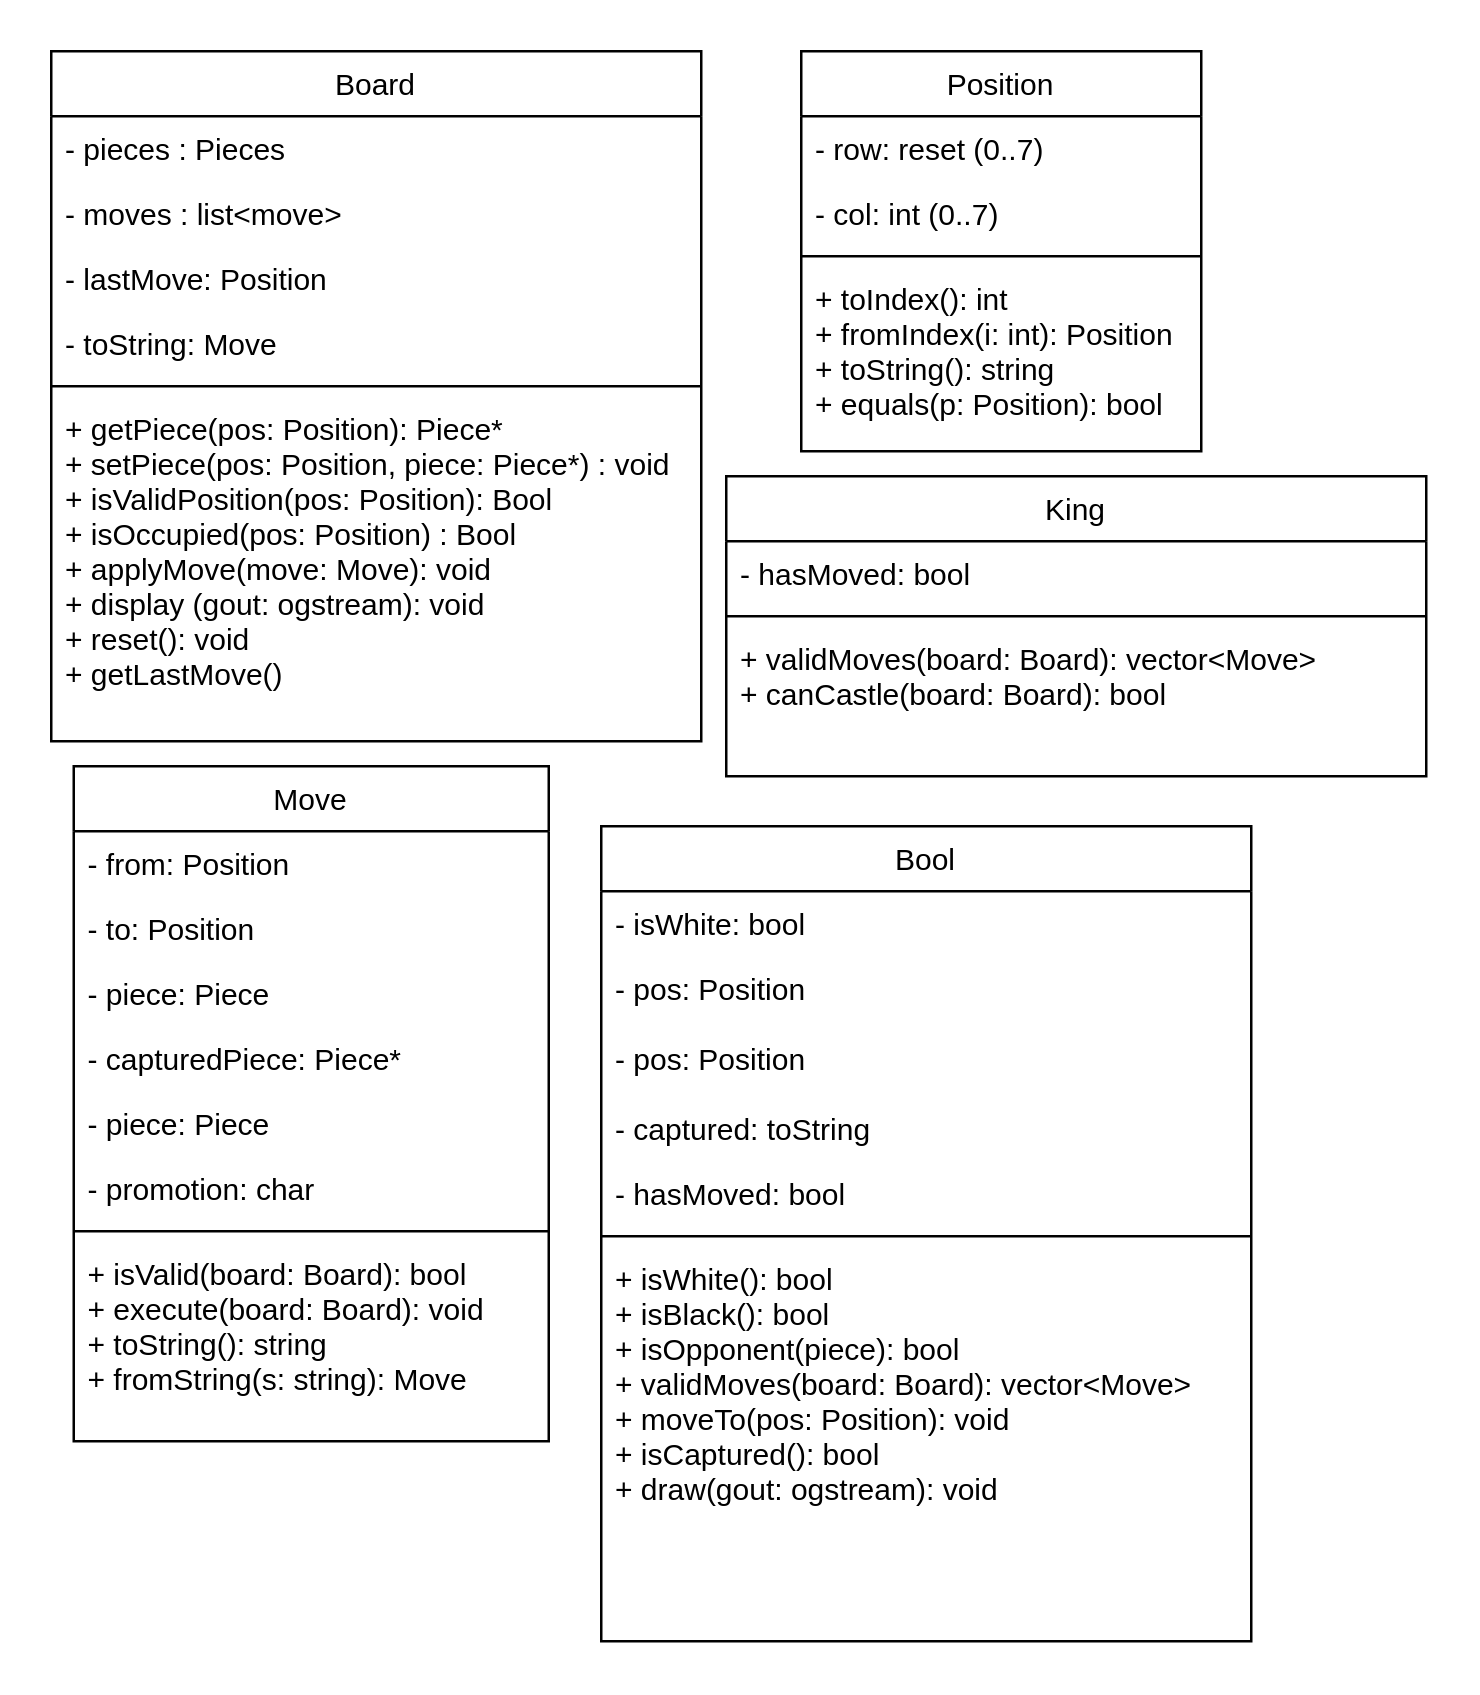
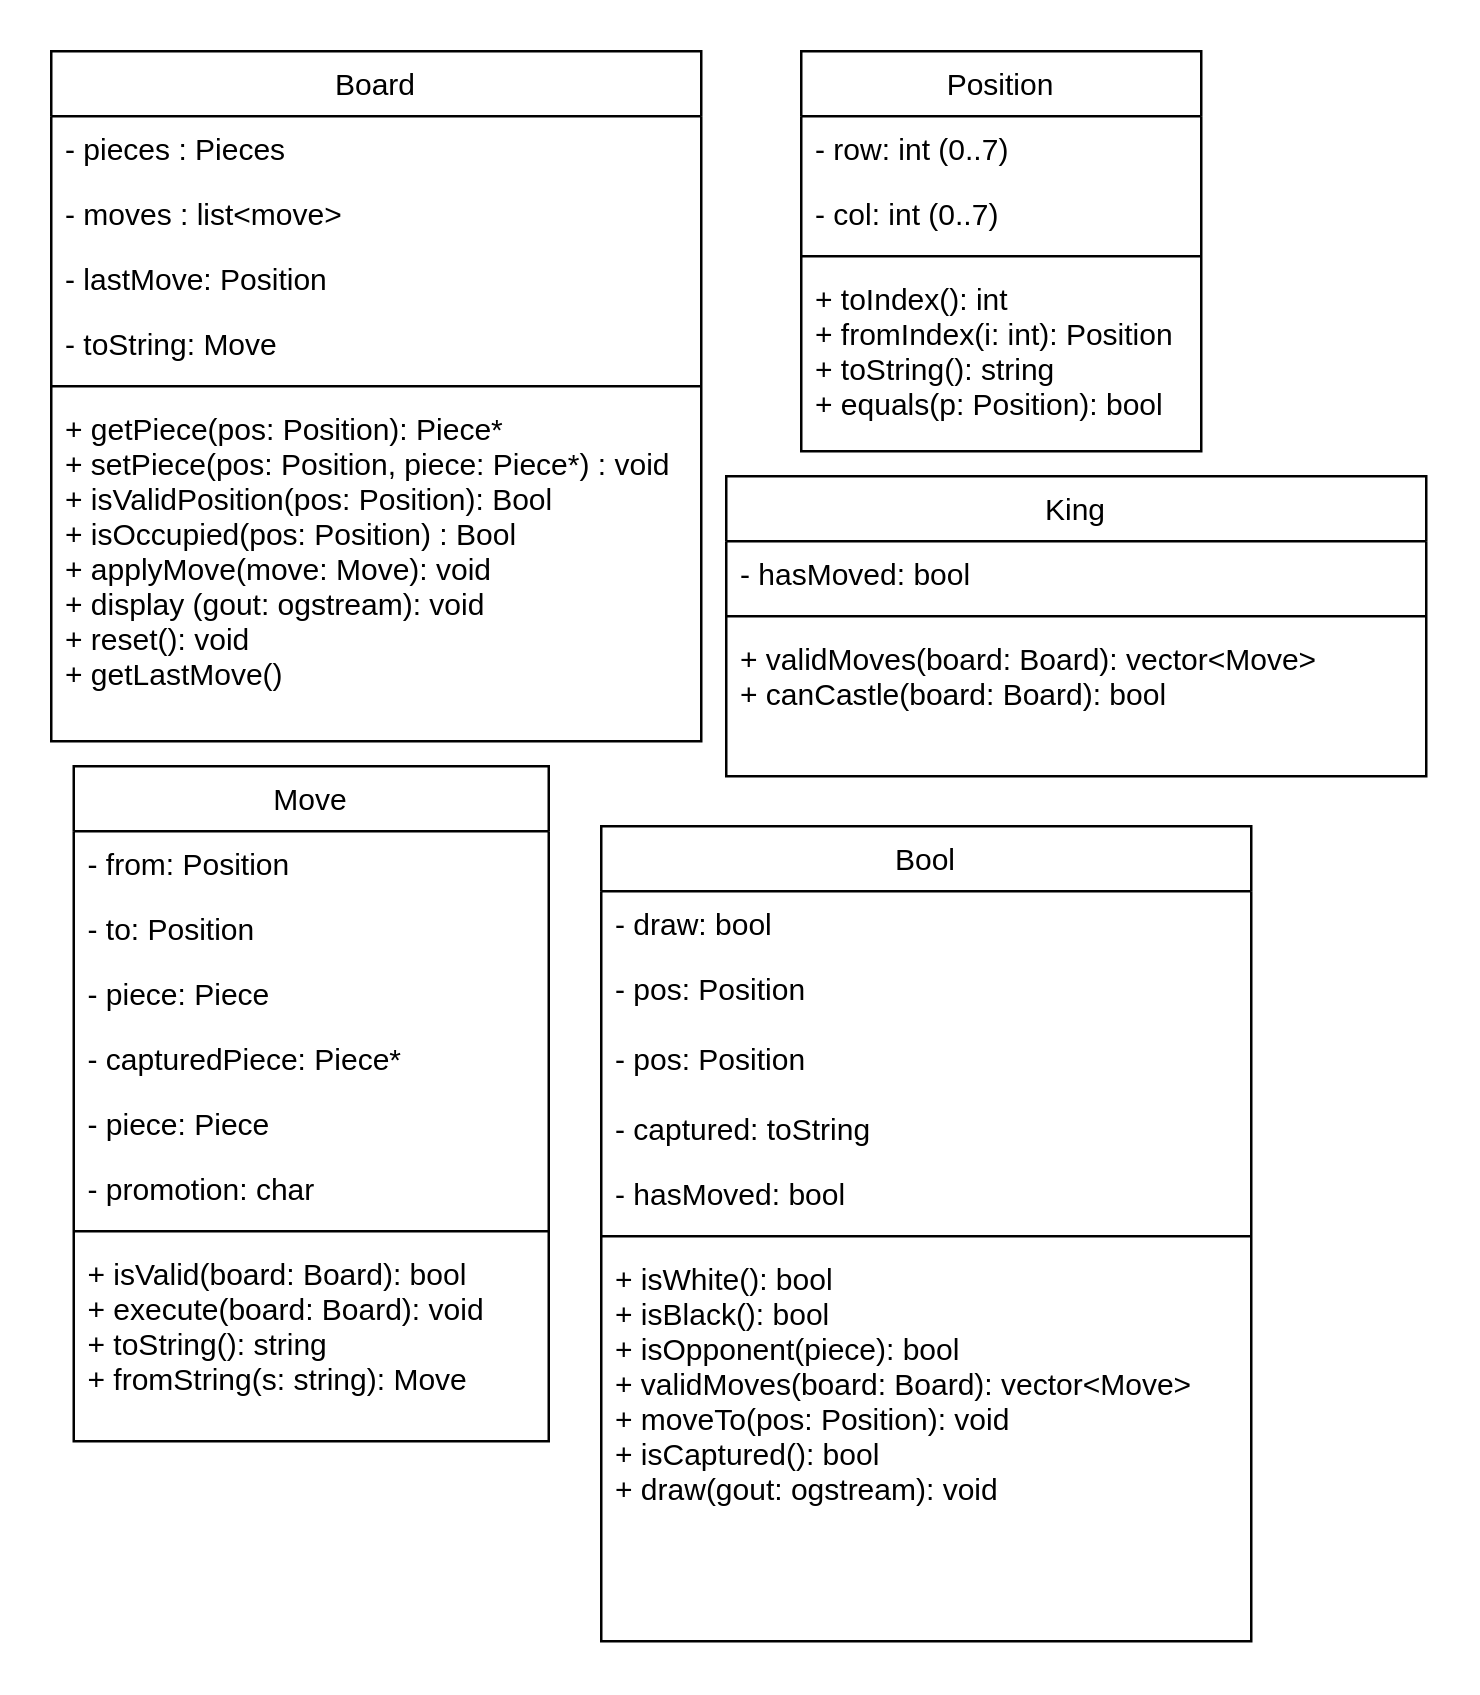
node "- row: reset (0..7)": label "- row: reset (0..7)" -> "- row: int (0..7)"
node "- isWhite: bool": label "- isWhite: bool" -> "- draw: bool"
